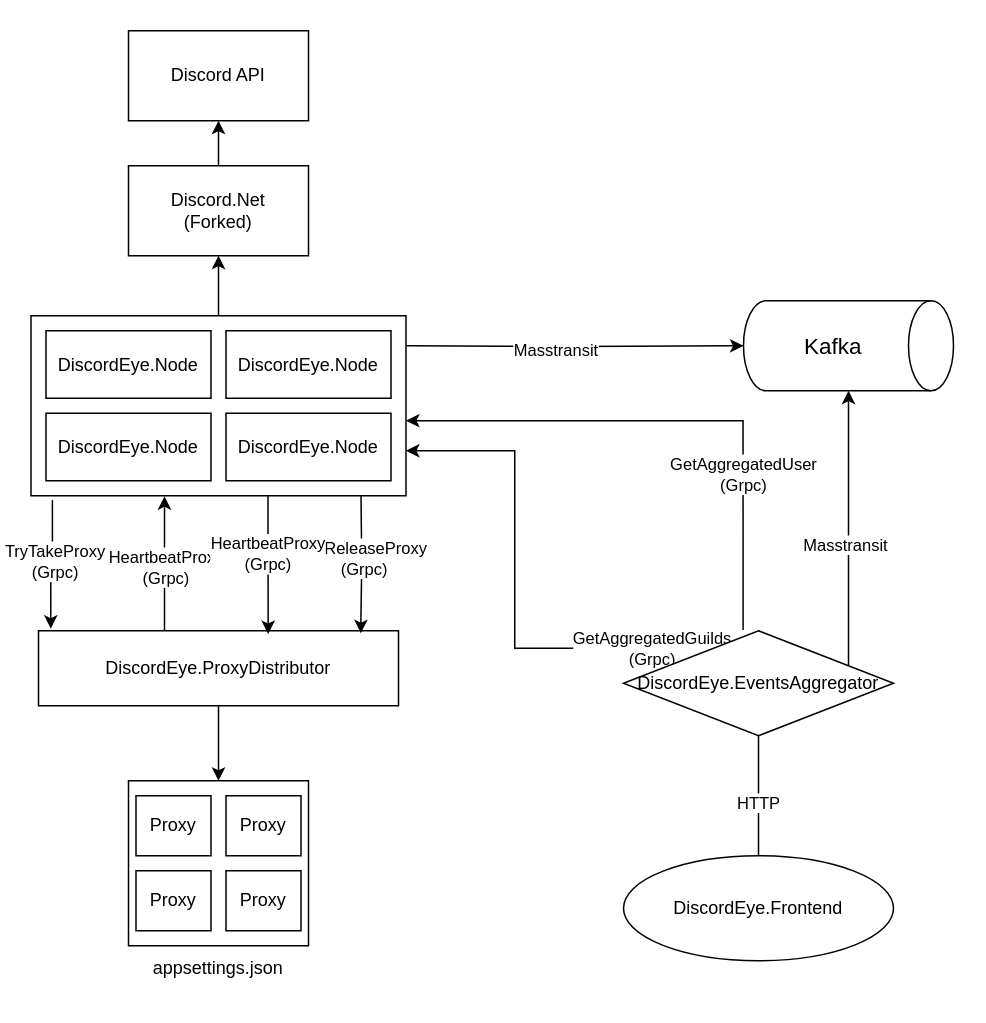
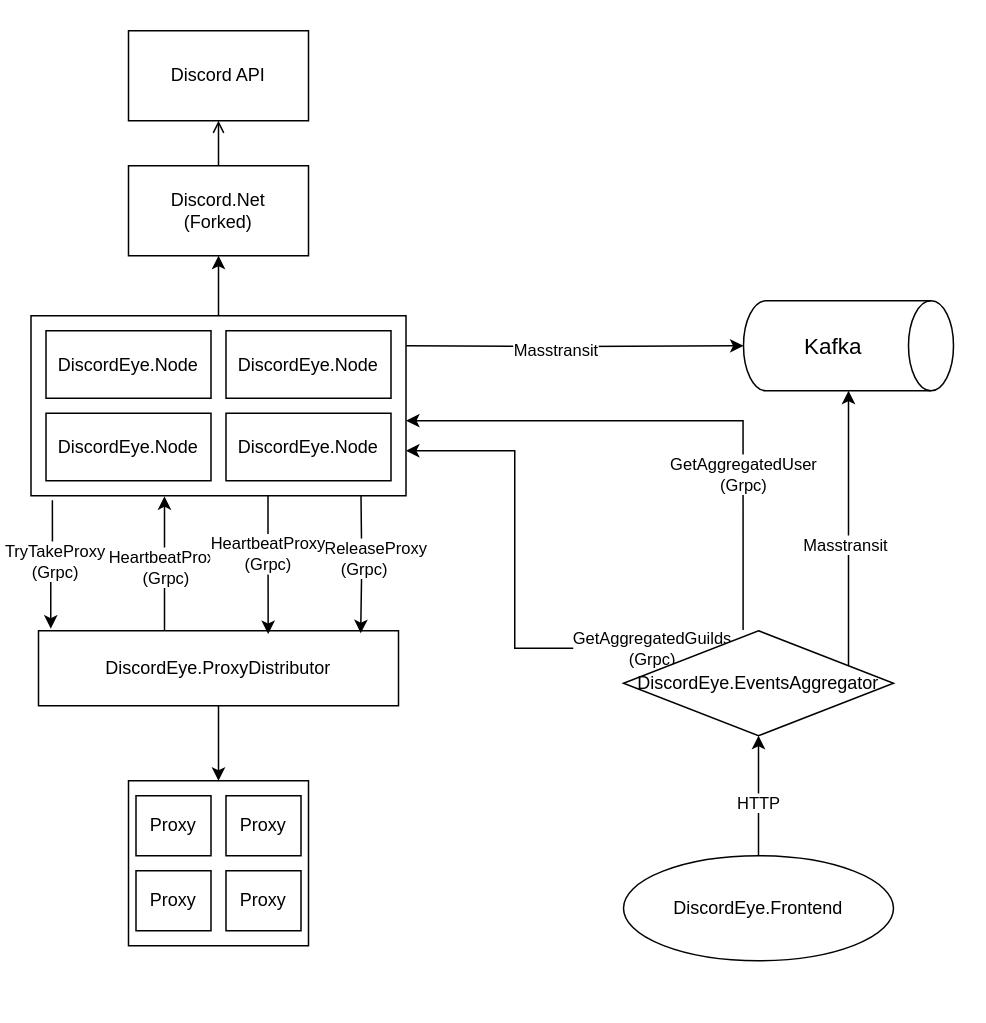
edge "Discord.Net (Forked)" -> "Discord API": arrowhead classic -> open
edge "DiscordEye.EventsAggregator" -- "DiscordEye.Frontend": arrowhead none -> classic
node "appsettings.json": removed
